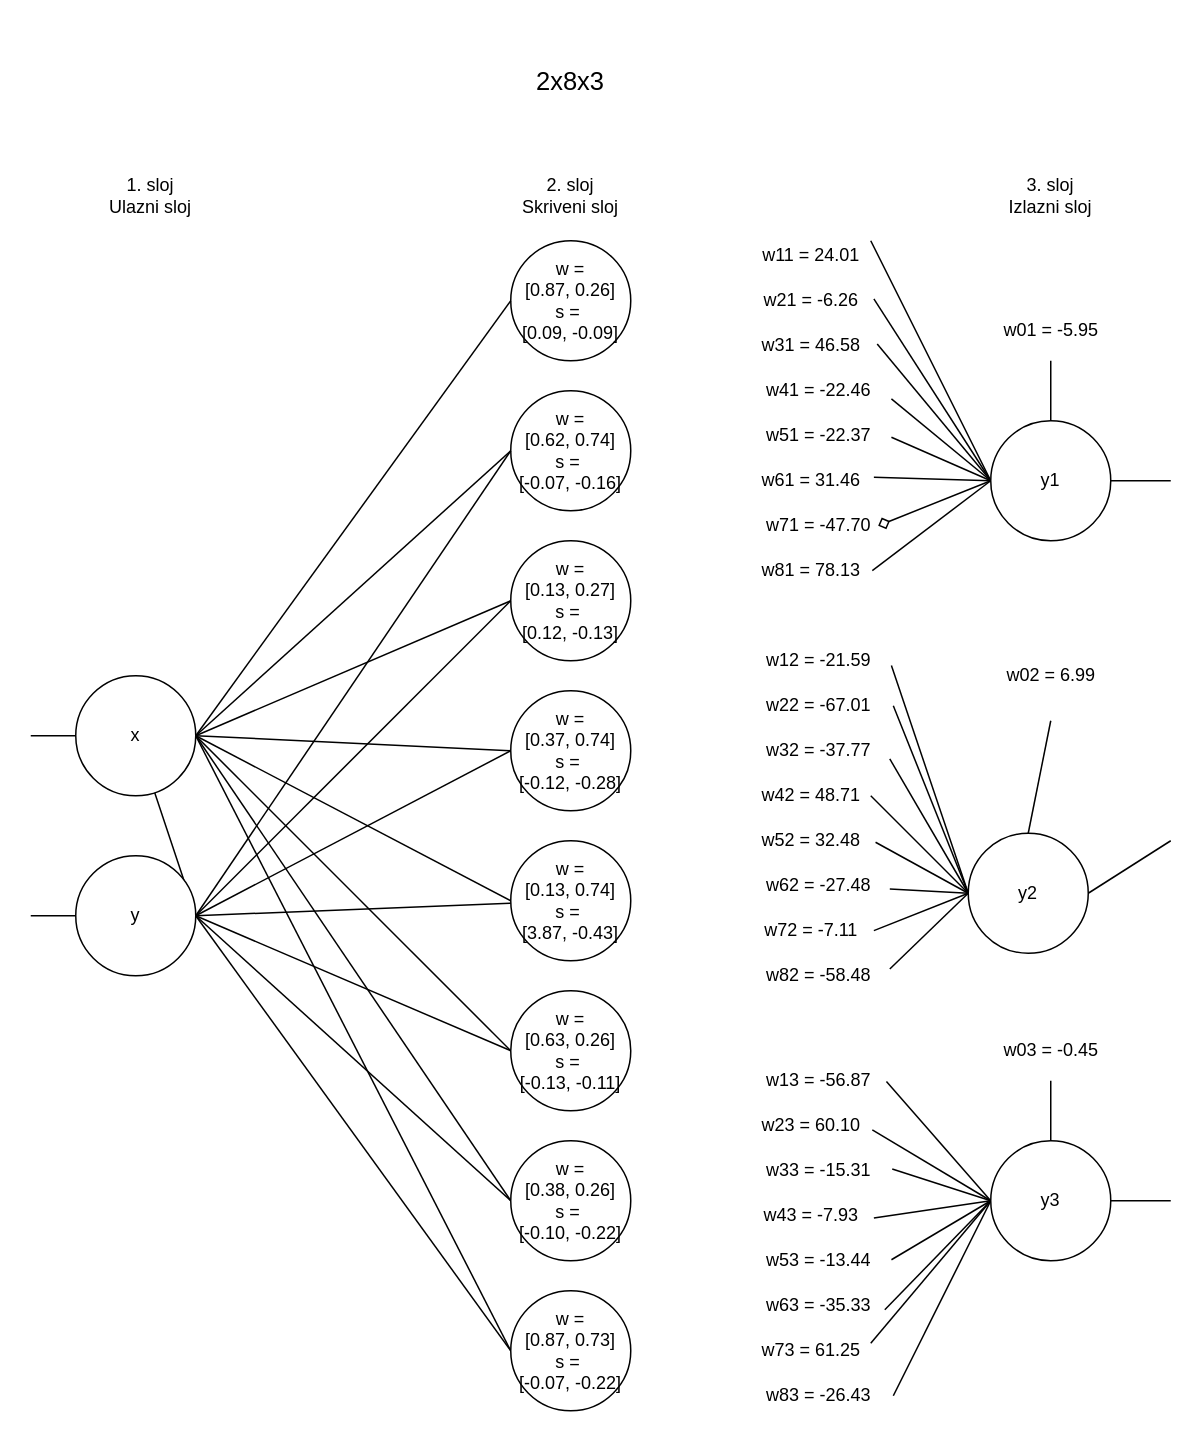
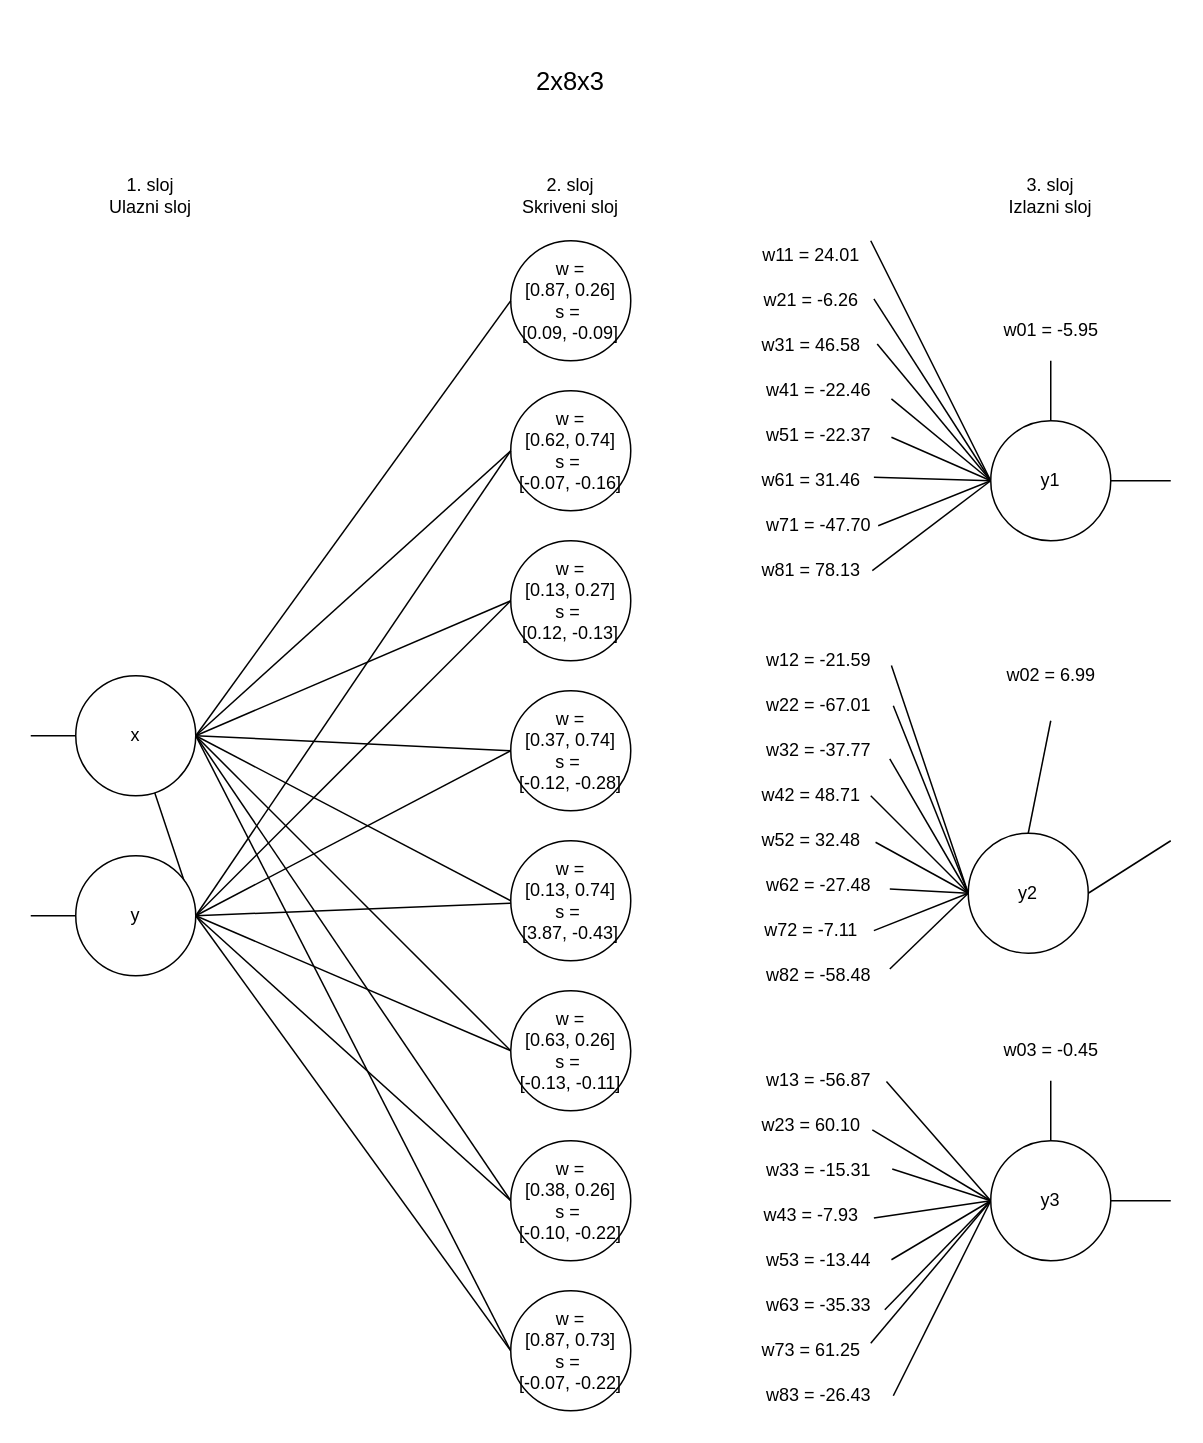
edge "y1" -> "w71 = -47.70": arrowhead diamond -> none
